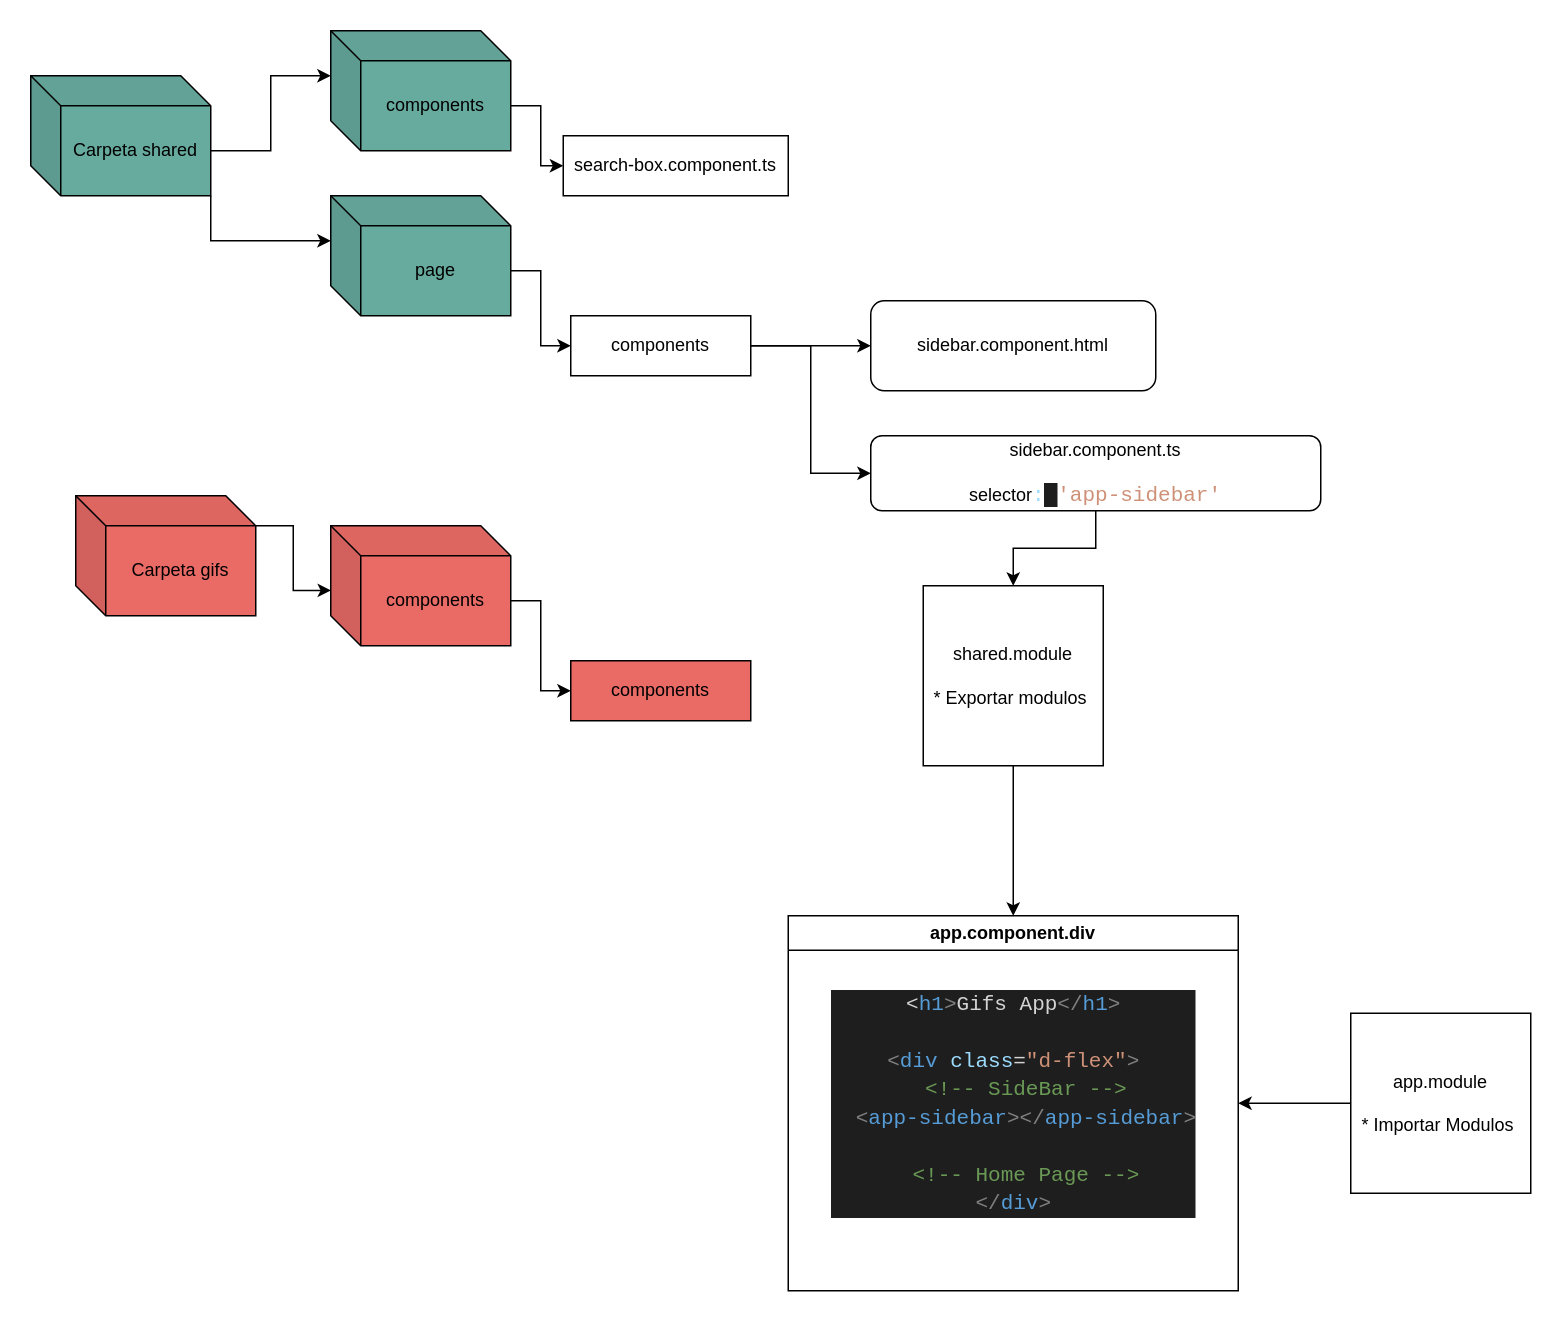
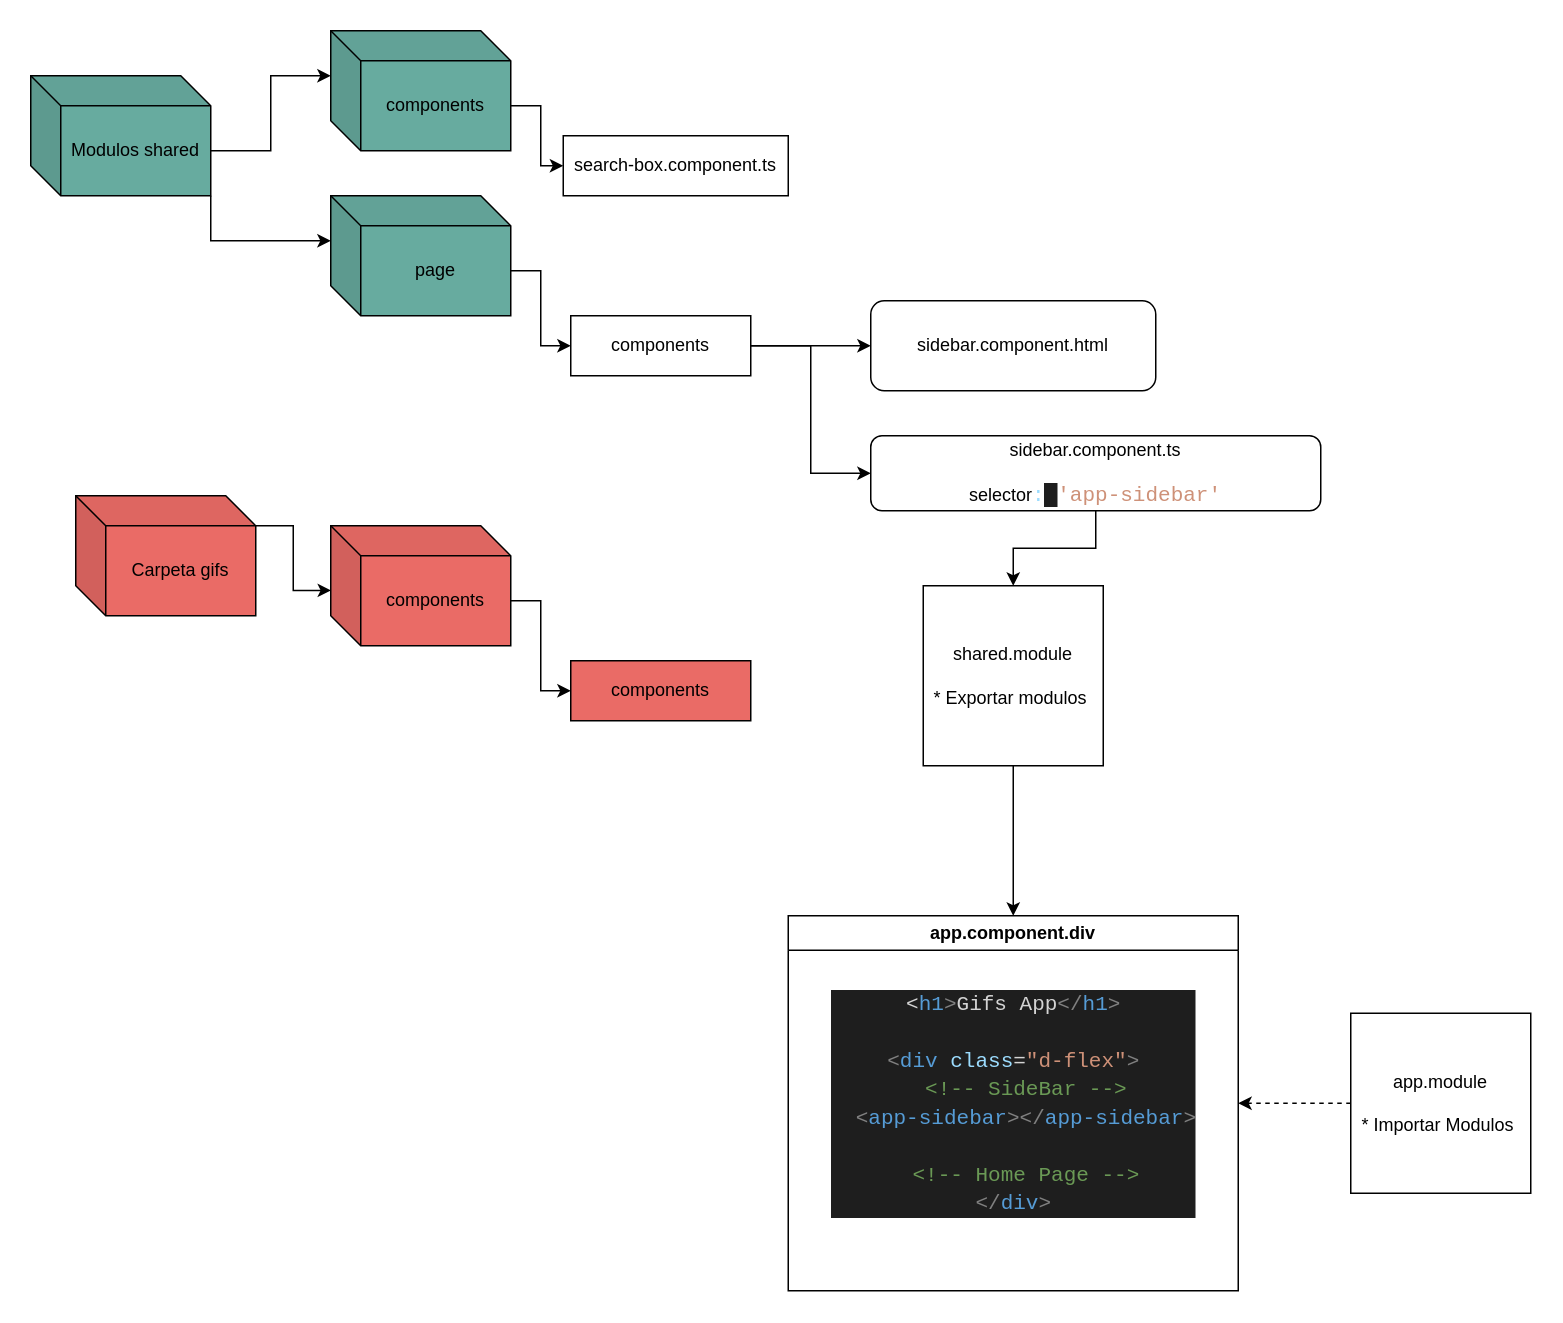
node "Carpeta shared": label "Carpeta shared" -> "Modulos shared"
edge "app.module * Importar Modulos" -> "app.component.div": style solid -> dashed
